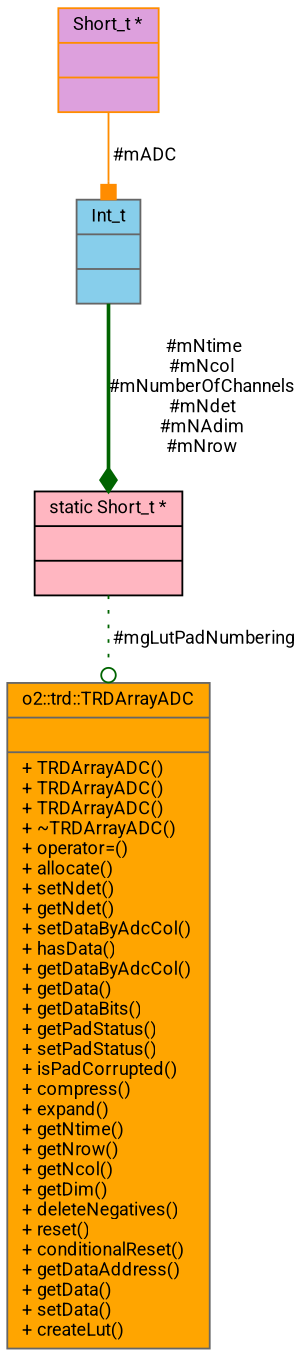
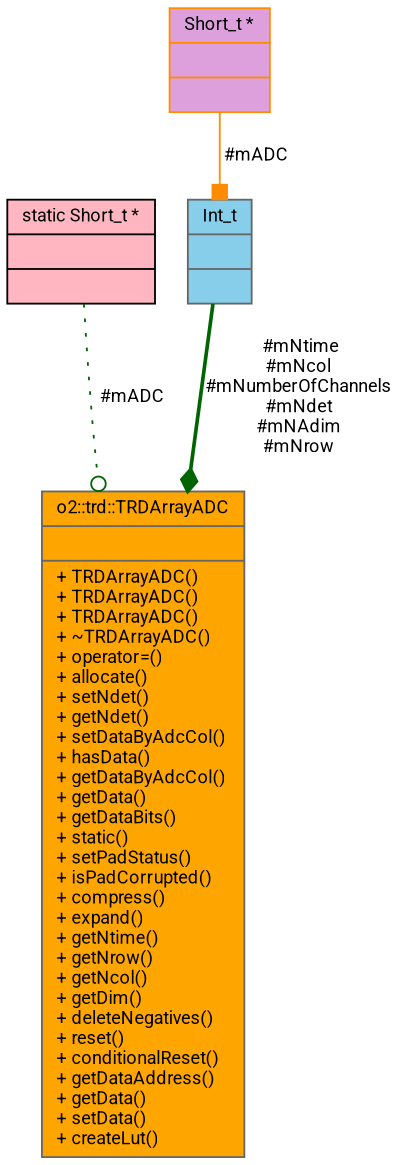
edge "Int_t" -> "static Short_t *": now "Int_t" -> "o2::trd::TRDArrayADC"
edge "static Short_t *" -> "o2::trd::TRDArrayADC": label " #mgLutPadNumbering" -> " #mADC"
node "o2::trd::TRDArrayADC": text "+ getPadStatus()" -> "+ static()"
